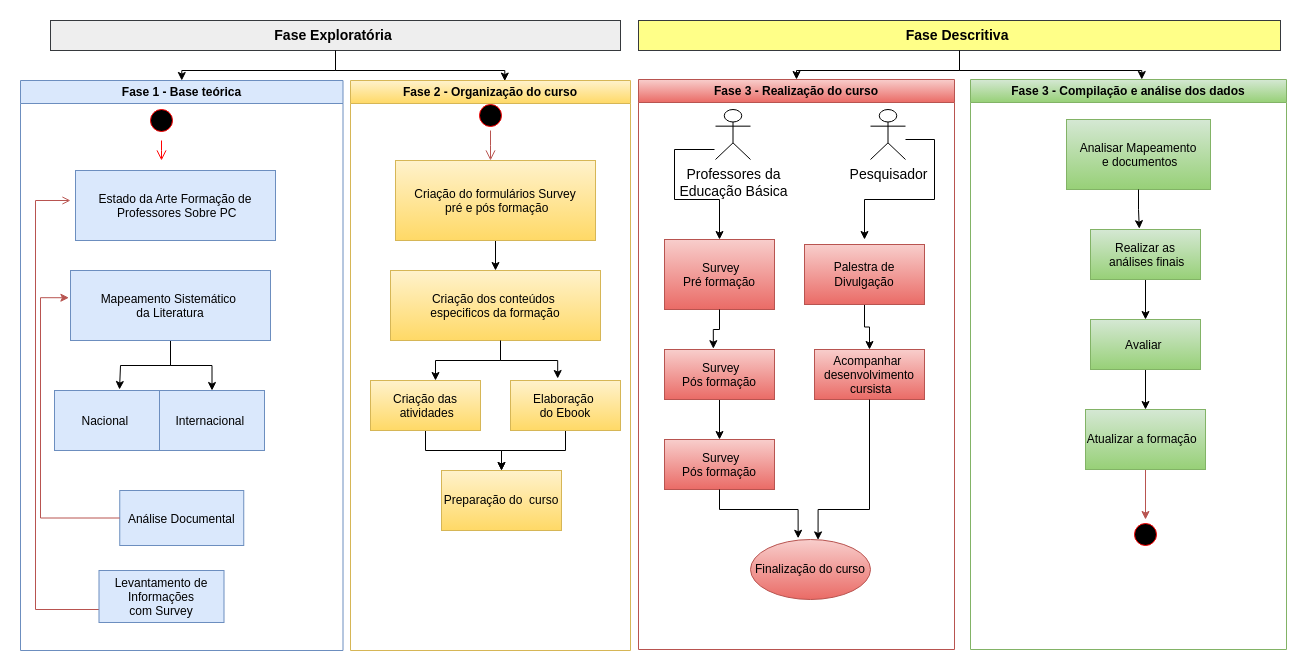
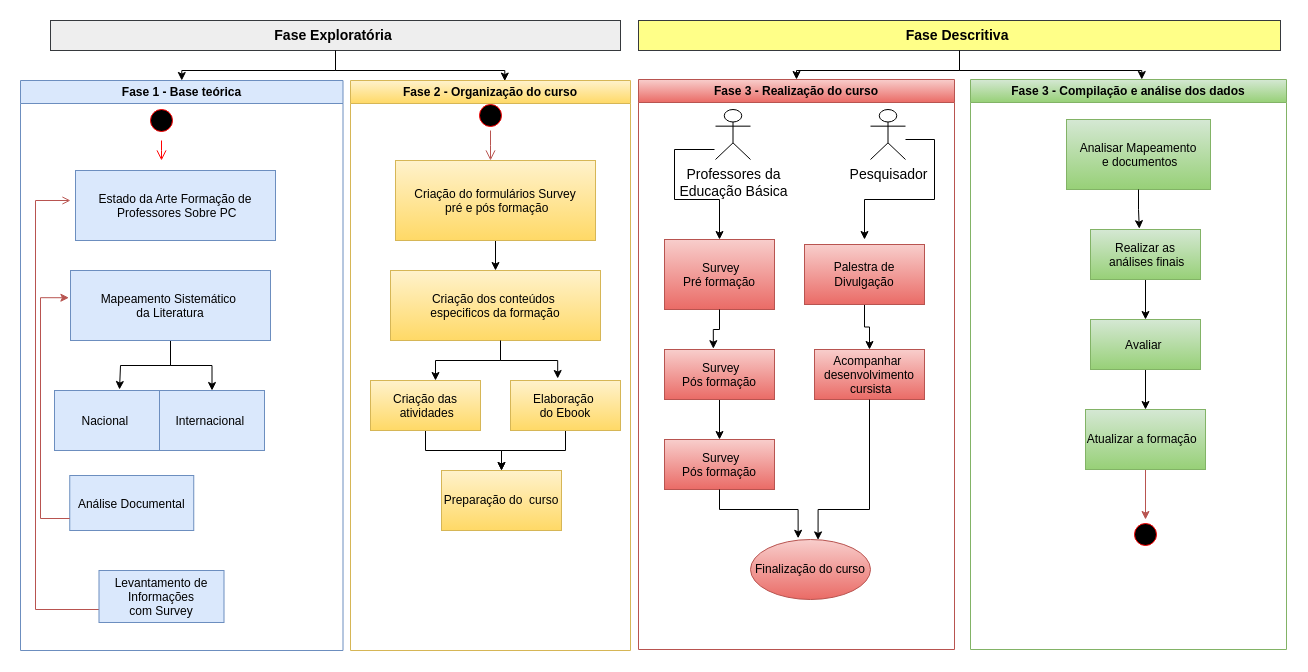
node "Análise Documental": moved (182, 518) -> (132, 503)
